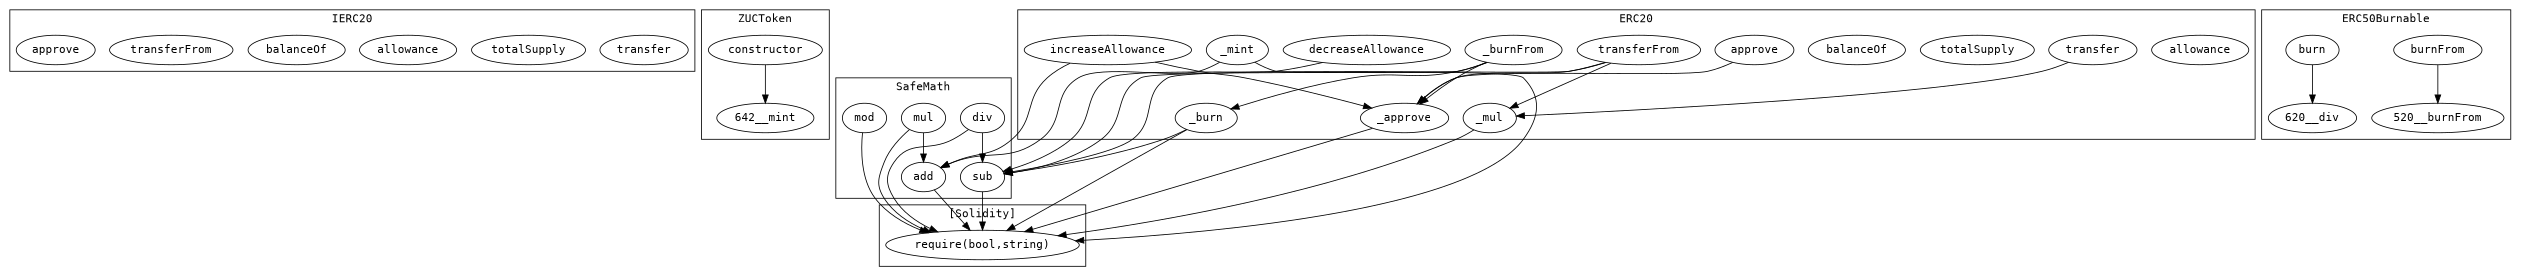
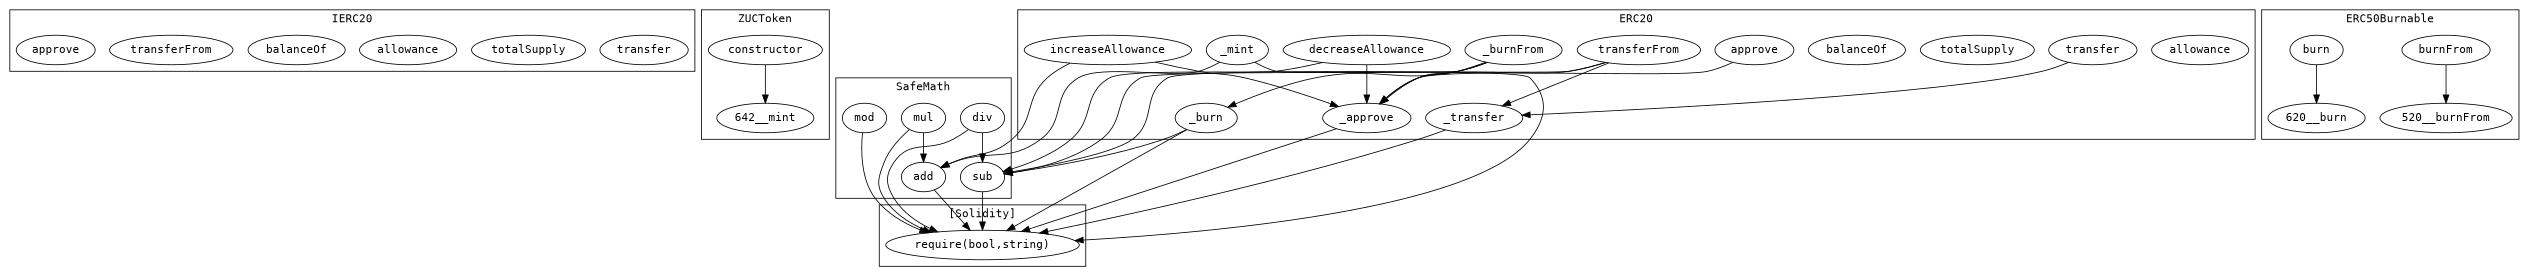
edge "decreaseAllowance" -> "_approve": added
node "_mul": label "_mul" -> "_transfer"
node "620__div": label "620__div" -> "620__burn"
